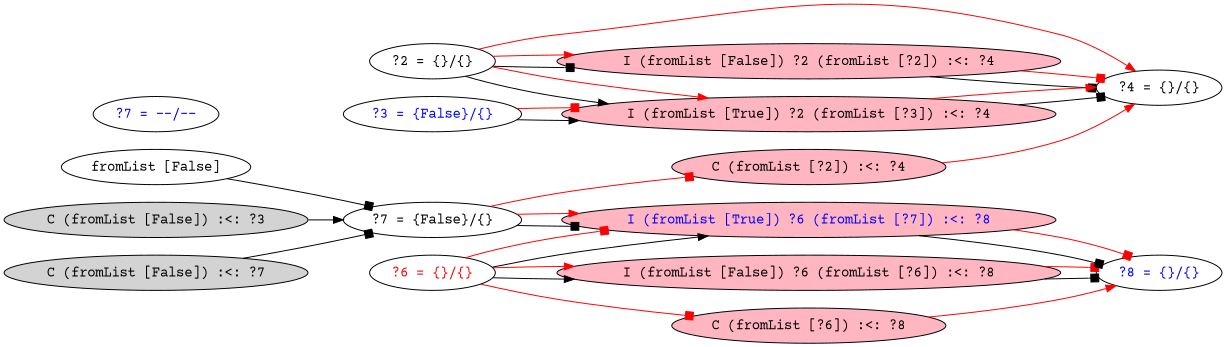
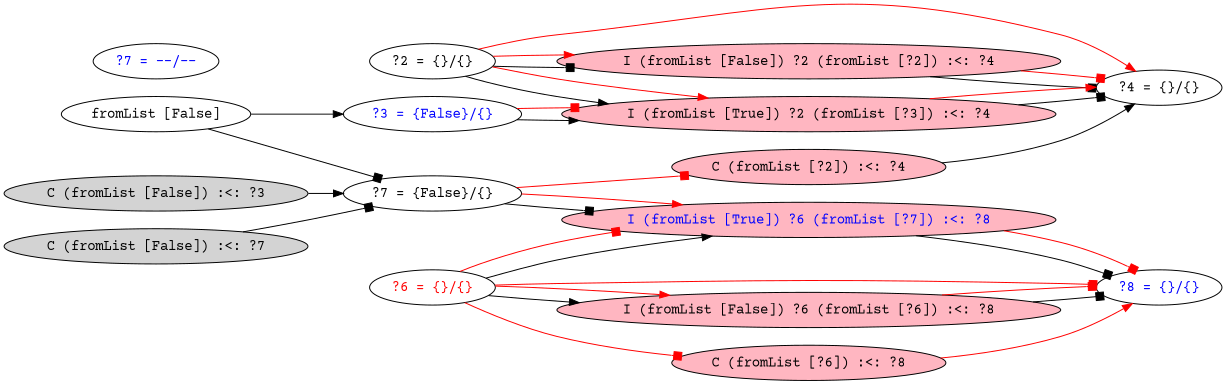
edge "fromList [False]" -> "?3 = {False}/{}": added
edge "C (fromList [?2]) :<: ?4" -> "?4 = {}/{}": color red -> black
edge "?6 = {}/{}" -> "?8 = {}/{}": added
